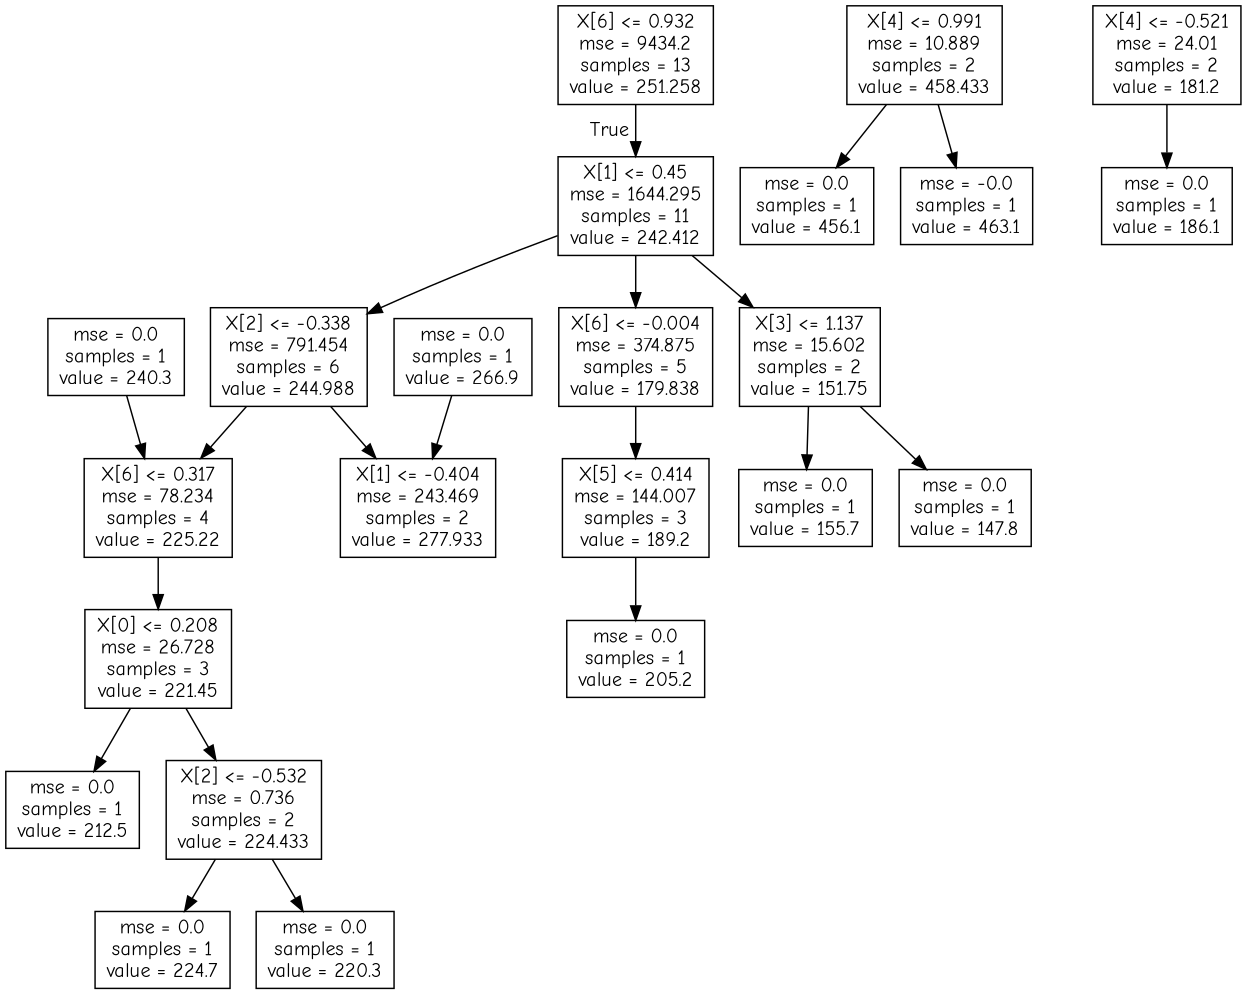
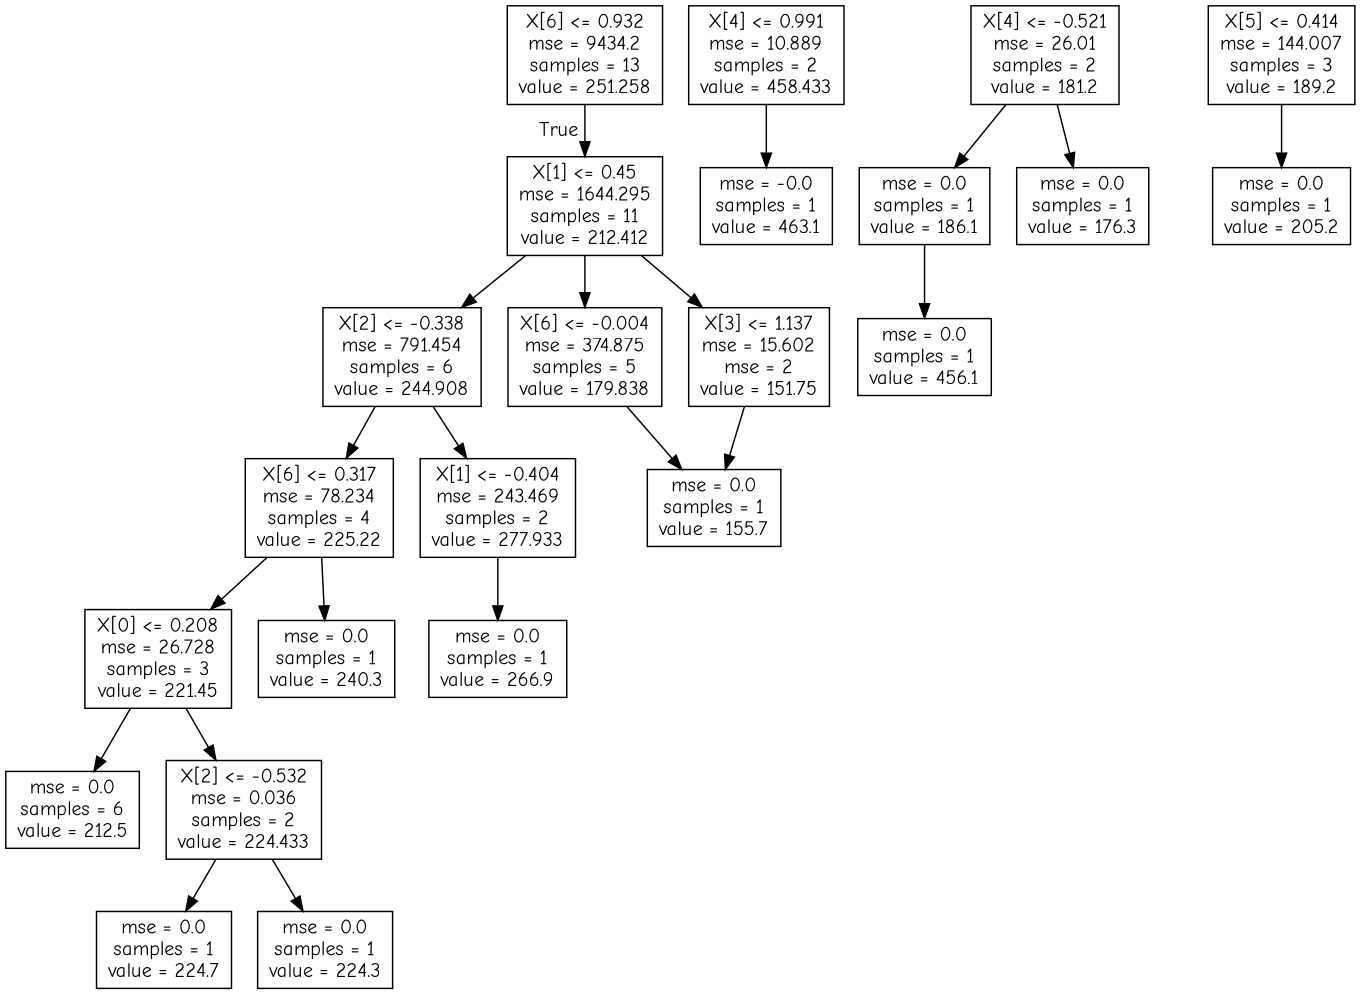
node "X[4] <= -0.521 mse = 24.01 samples = 2 value = 181.2": label "X[4] <= -0.521 mse = 24.01 samples = 2 value = 181.2" -> "X[4] <= -0.521 mse = 26.01 samples = 2 value = 181.2"
edge "X[4] <= 0.991 mse = 10.889 samples = 2 value = 458.433" -> "mse = 0.0 samples = 1 value = 456.1": now "mse = 0.0 samples = 1 value = 186.1" -> "mse = 0.0 samples = 1 value = 456.1"
node "X[1] <= 0.45 mse = 1644.295 samples = 11 value = 242.412": label "X[1] <= 0.45 mse = 1644.295 samples = 11 value = 242.412" -> "X[1] <= 0.45 mse = 1644.295 samples = 11 value = 212.412"
node "mse = 0.0 samples = 1 value = 176.3": added
node "X[2] <= -0.338 mse = 791.454 samples = 6 value = 244.988": label "X[2] <= -0.338 mse = 791.454 samples = 6 value = 244.988" -> "X[2] <= -0.338 mse = 791.454 samples = 6 value = 244.908"
node "X[3] <= 1.137 mse = 15.602 samples = 2 value = 151.75": label "X[3] <= 1.137 mse = 15.602 samples = 2 value = 151.75" -> "X[3] <= 1.137 mse = 15.602 mse = 2 value = 151.75"
edge "mse = 0.0 samples = 1 value = 240.3" -> "X[6] <= 0.317 mse = 78.234 samples = 4 value = 225.22": reversed
edge "mse = 0.0 samples = 1 value = 266.9" -> "X[1] <= -0.404 mse = 243.469 samples = 2 value = 277.933": reversed
edge "X[6] <= -0.004 mse = 374.875 samples = 5 value = 179.838" -> "X[5] <= 0.414 mse = 144.007 samples = 3 value = 189.2": now "X[6] <= -0.004 mse = 374.875 samples = 5 value = 179.838" -> "mse = 0.0 samples = 1 value = 155.7"
node "mse = 0.0 samples = 1 value = 147.8": removed
node "mse = 0.0 samples = 1 value = 212.5": label "mse = 0.0 samples = 1 value = 212.5" -> "mse = 0.0 samples = 6 value = 212.5"
node "X[2] <= -0.532 mse = 0.736 samples = 2 value = 224.433": label "X[2] <= -0.532 mse = 0.736 samples = 2 value = 224.433" -> "X[2] <= -0.532 mse = 0.036 samples = 2 value = 224.433"
node "mse = 0.0 samples = 1 value = 220.3": label "mse = 0.0 samples = 1 value = 220.3" -> "mse = 0.0 samples = 1 value = 224.3"
